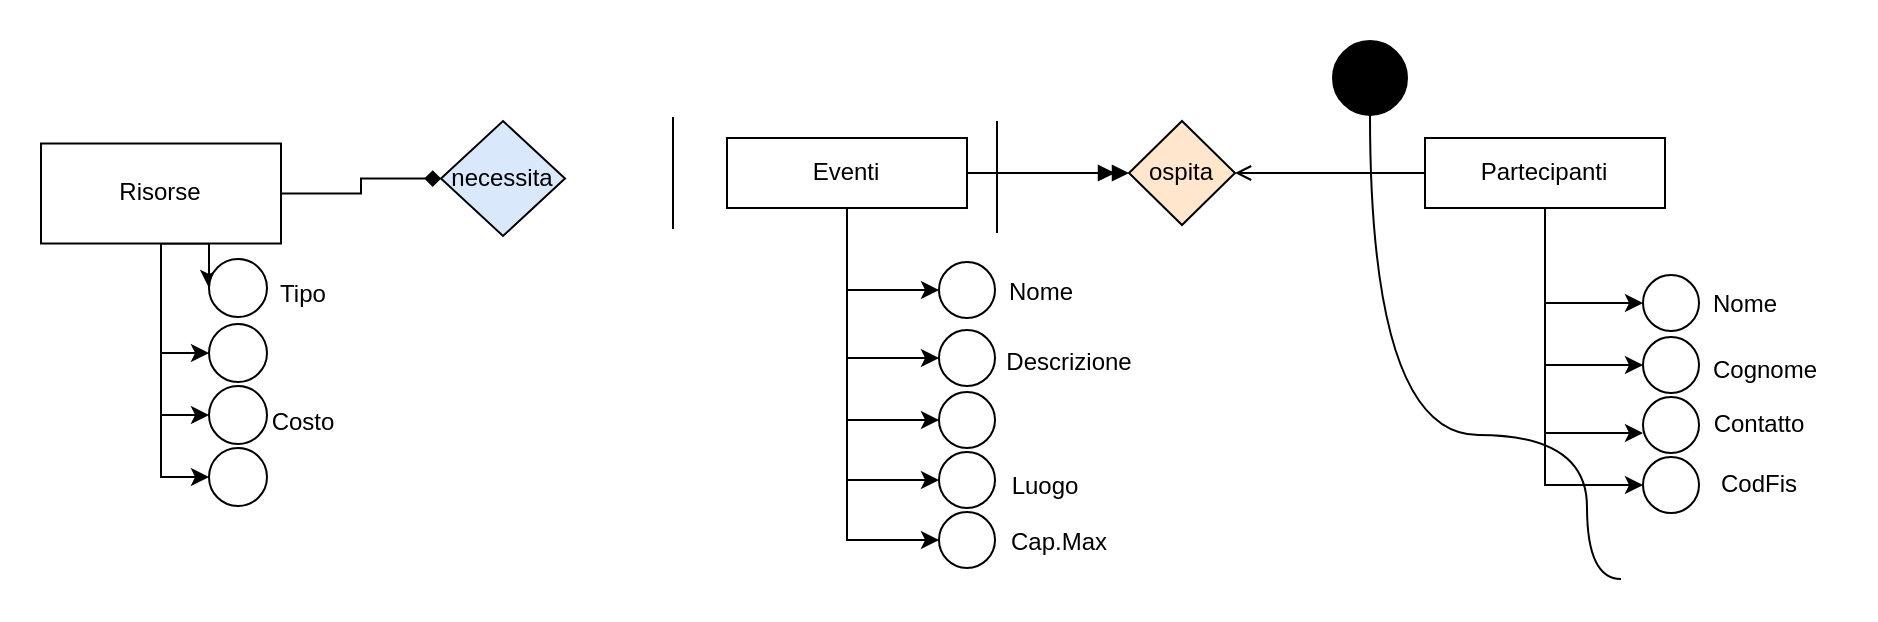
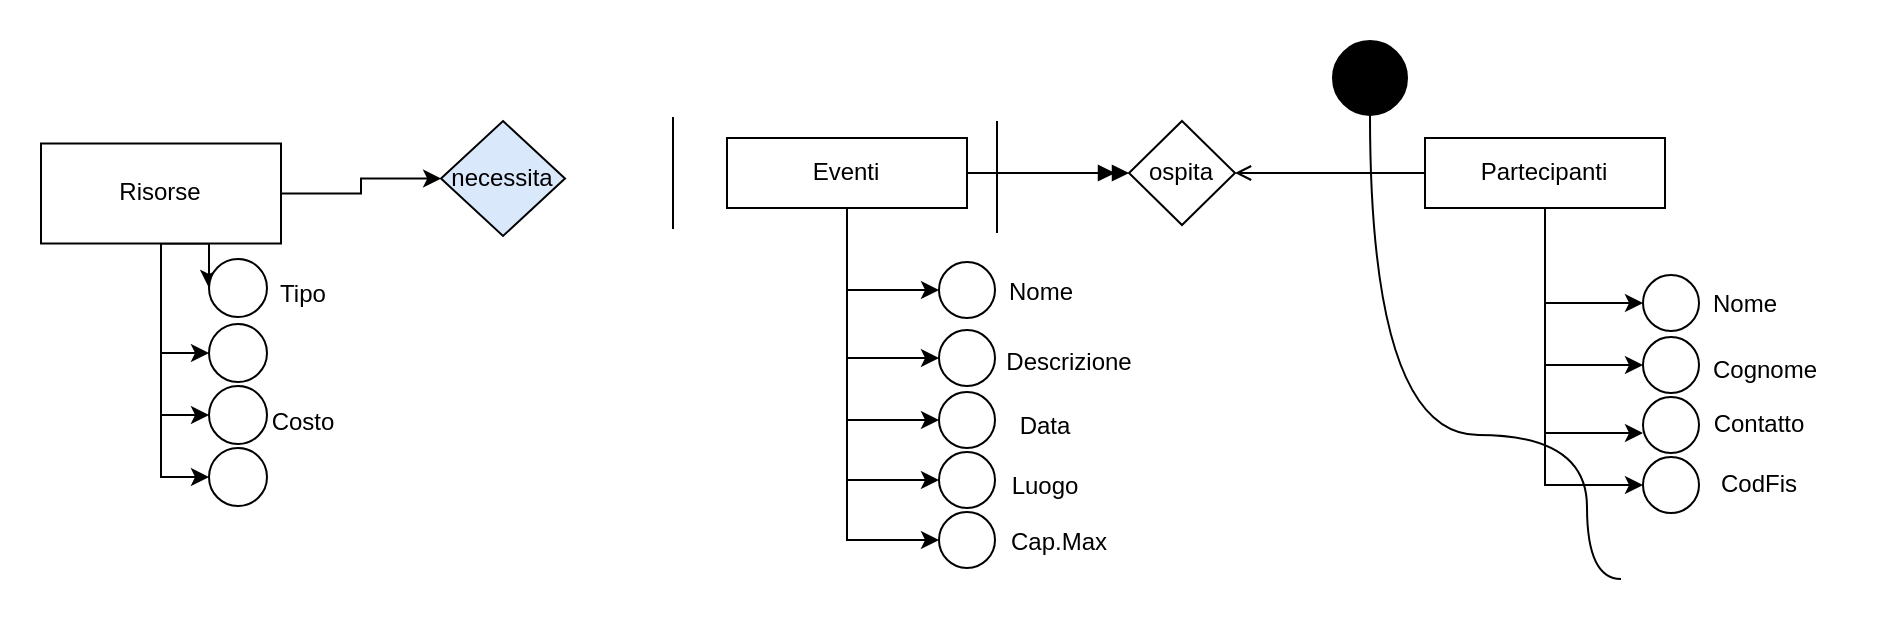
node "ospita": fillcolor #ffe6cc -> #ffffff
edge "Risorse" -> "necessita": arrowhead diamond -> classic
node "Data": added
